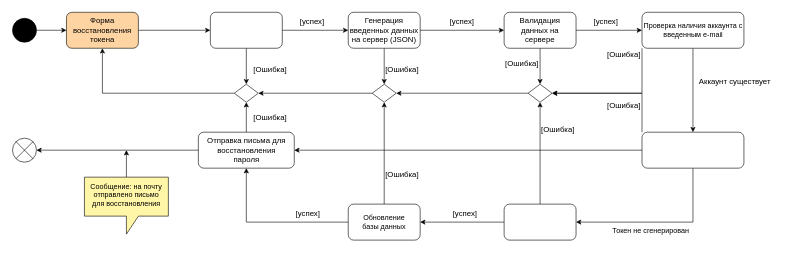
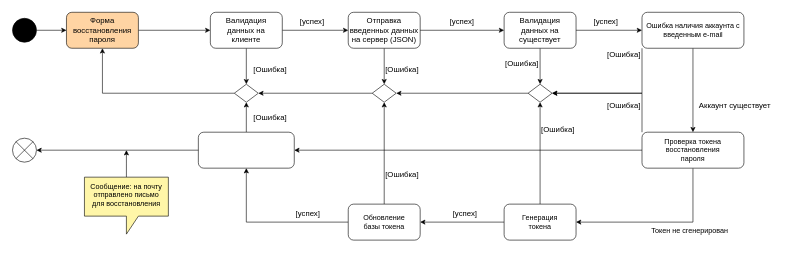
node "Форма восстановления токена": label "Форма восстановления токена" -> "Форма восстановления пароля"
node "Валидация данных на клиенте": added
node "Генерация введенных данных на сервер (JSON)": label "Генерация введенных данных на сервер (JSON)" -> "Отправка введенных данных на сервер (JSON)"
node "Валидация данных на сервере": label "Валидация данных на сервере" -> "Валидация данных на существует"
node "Проверка наличия аккаунта с введенным e-mail": label "Проверка наличия аккаунта с введенным e-mail" -> "Ошибка наличия аккаунта с введенным e-mail"
node "Аккаунт существует": moved (735, 81) -> (735, 105)
node "Отправка письма для восстановления пароля": removed
node "Проверка токена восстановления пароля": added
node "Обновление базы данных": label "Обновление базы данных" -> "Обновление базы токена"
node "Генерация токена": added
node "Токен не сгенерирован": moved (651, 231) -> (690, 231)
